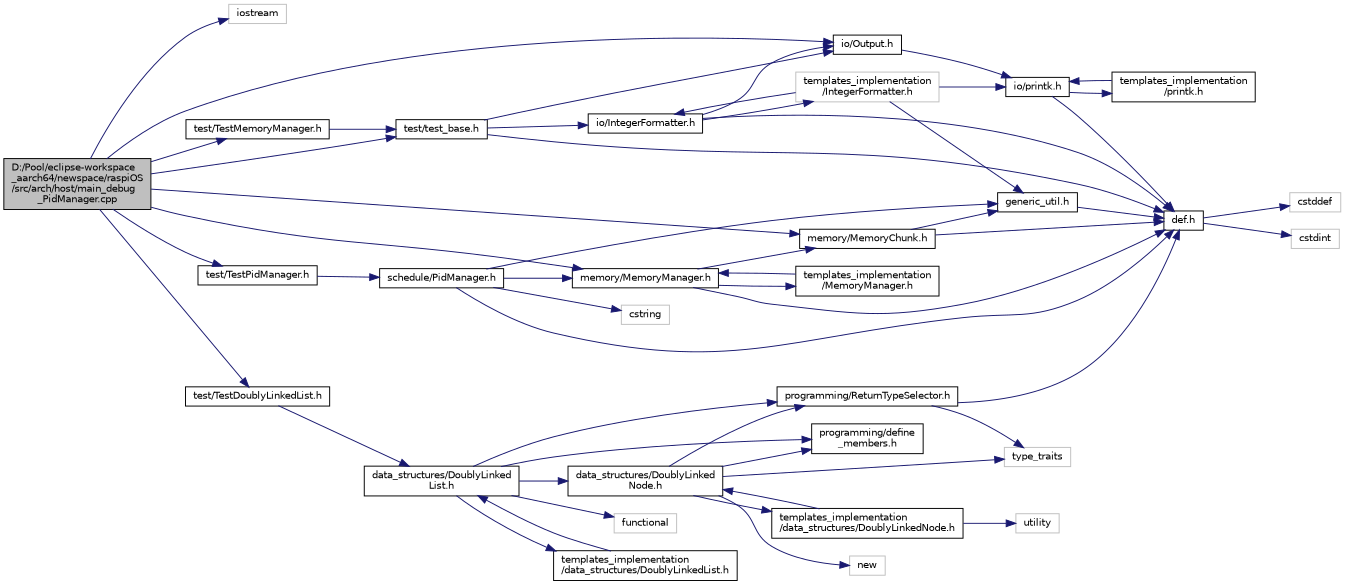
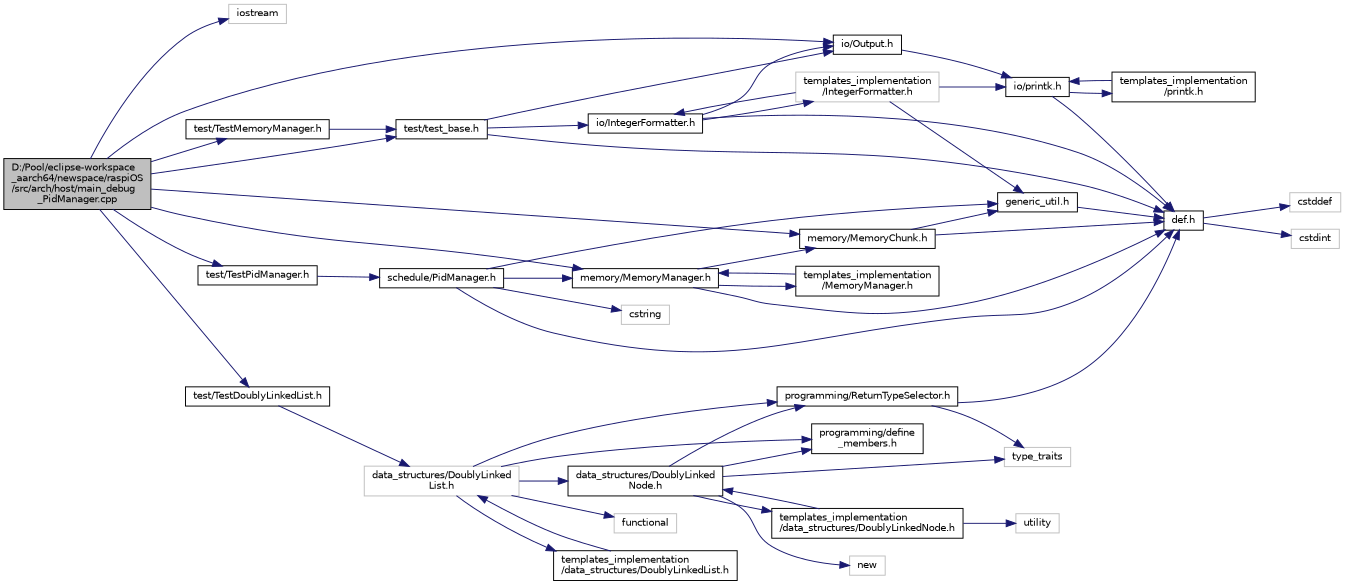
node "data_structures/DoublyLinked List.h": color black -> grey75
